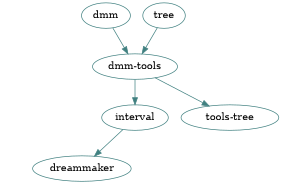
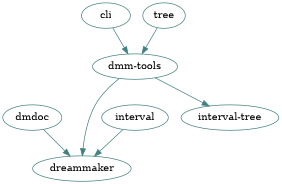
node "dmm": label "dmm" -> "cli"
edge "dmm-tools" -> "interval": now "dmm-tools" -> "dreammaker"
node "dmdoc": added
node "tools-tree": label "tools-tree" -> "interval-tree"
